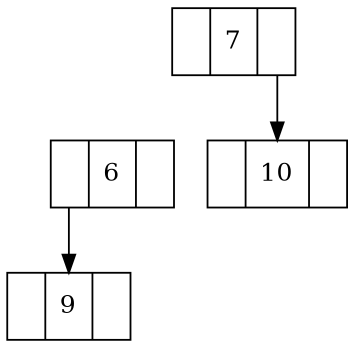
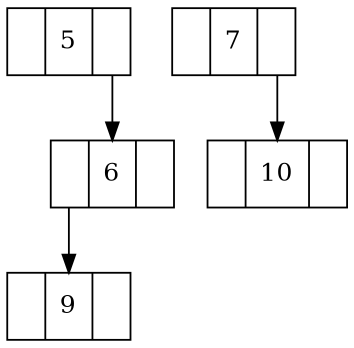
node "5": added
